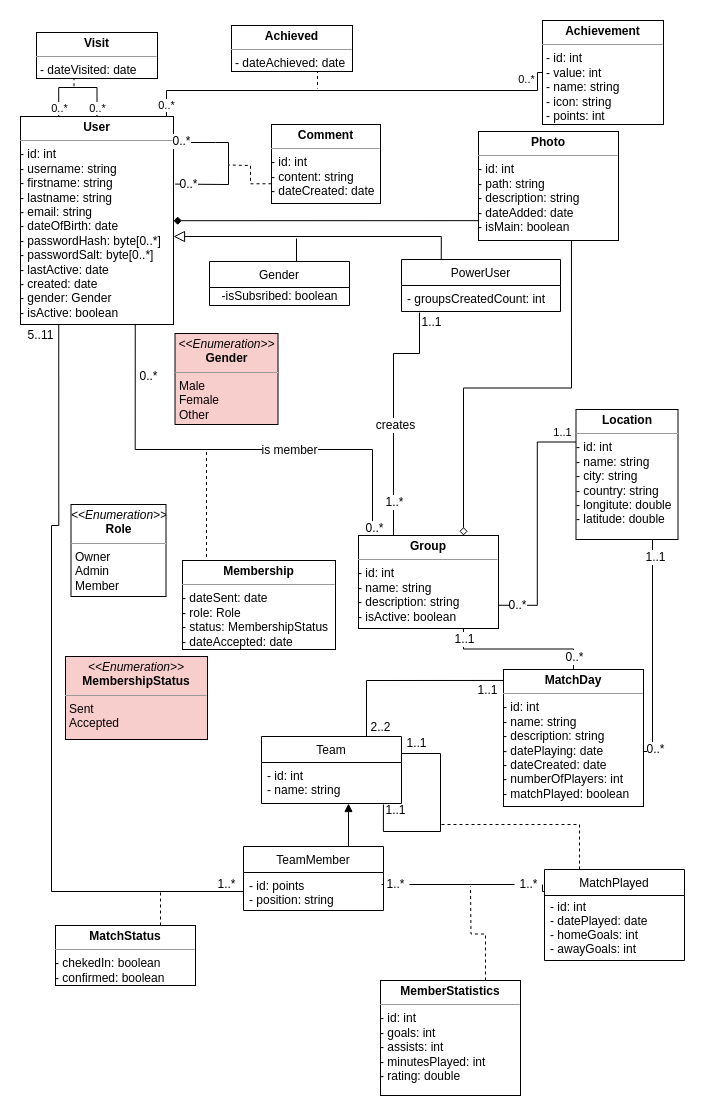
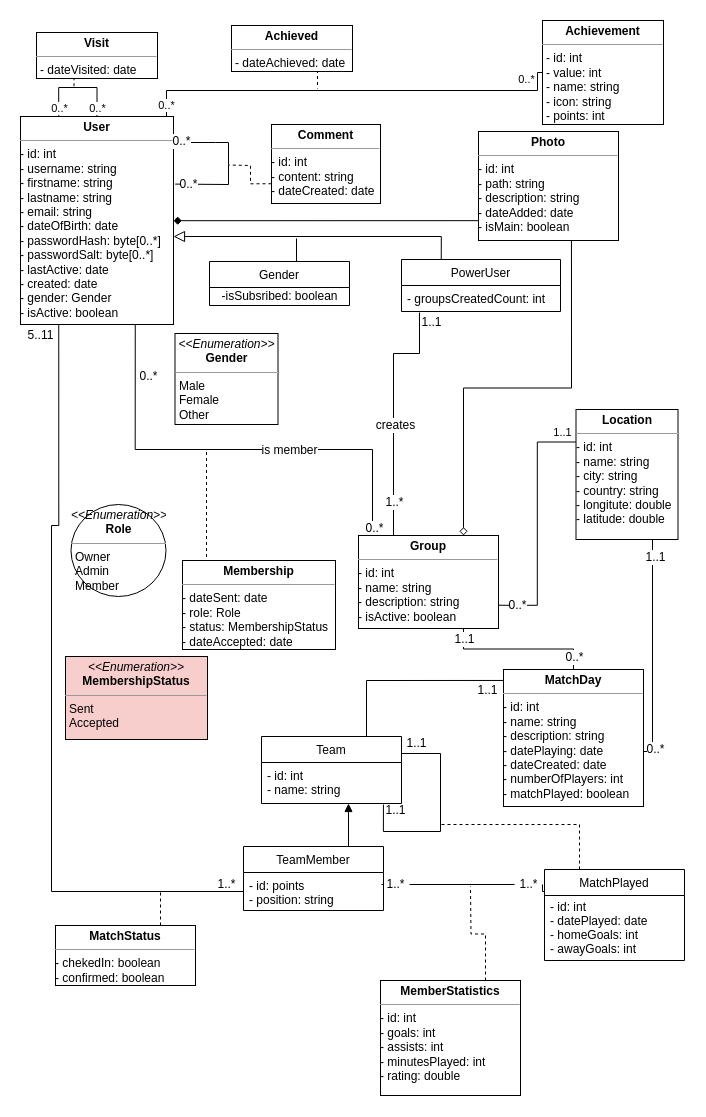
node "<<Enumeration>> Gender Male Female Other": fillcolor #f8cecc -> #ffffff
node "<<Enumeration>> Role Owner Admin Member": shape rectangle -> ellipse
node "2..2": removed
